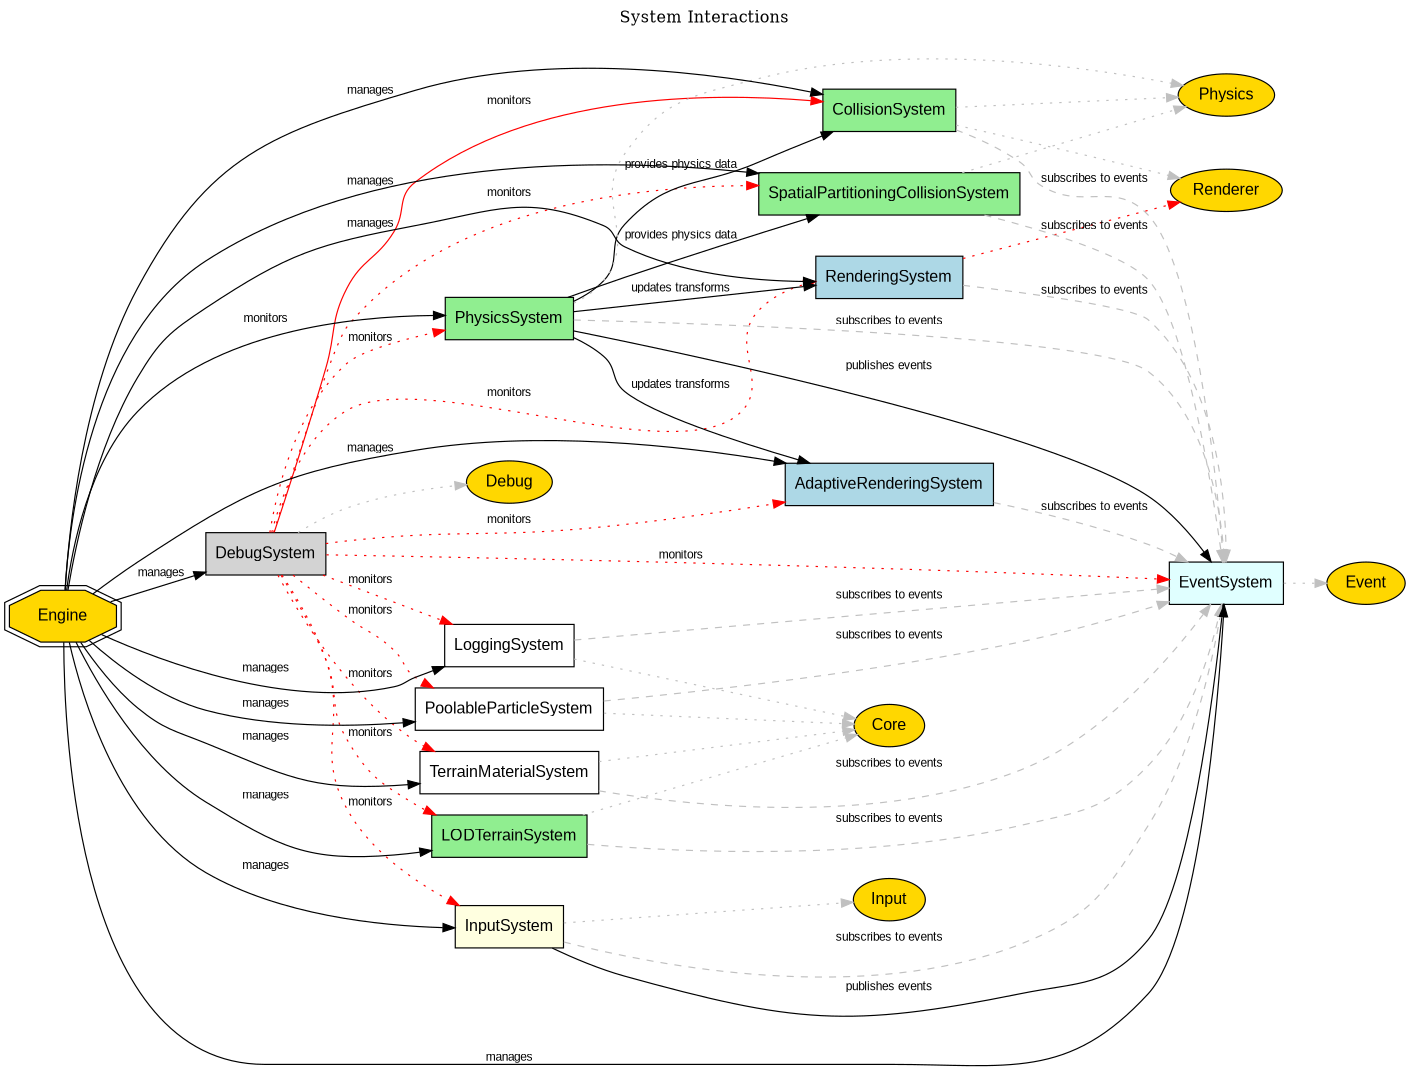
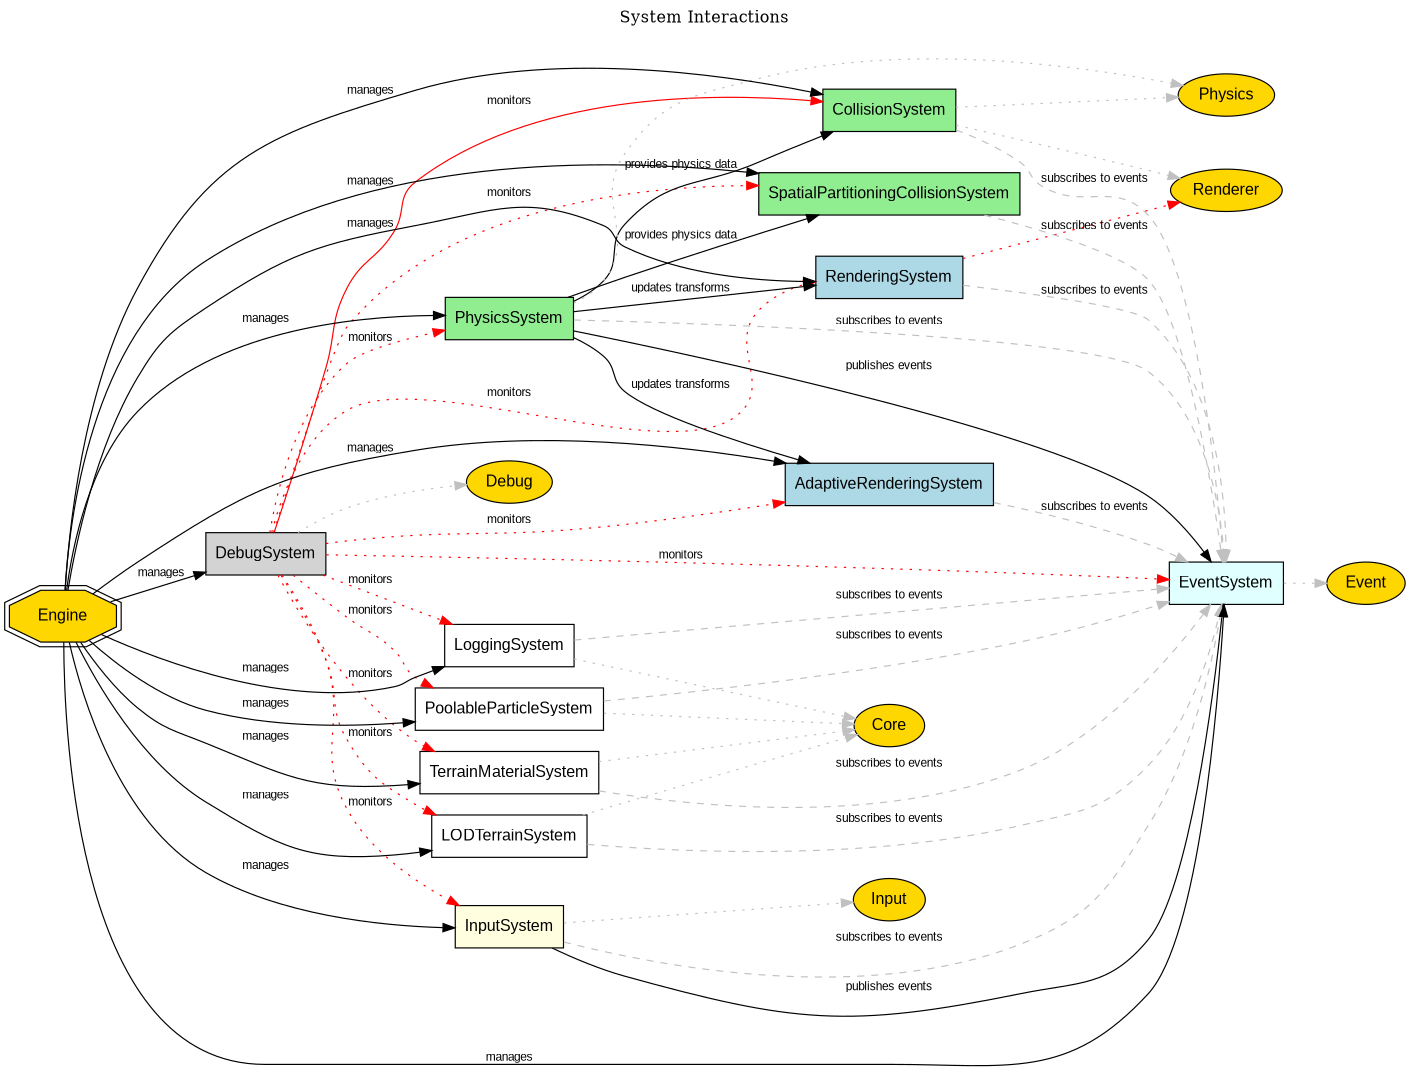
edge "SpatialPartitioningCollisionSystem" -> "Physics": removed
edge "Engine" -> "PhysicsSystem": label "monitors" -> "manages"
node "LODTerrainSystem": fillcolor lightgreen -> white
